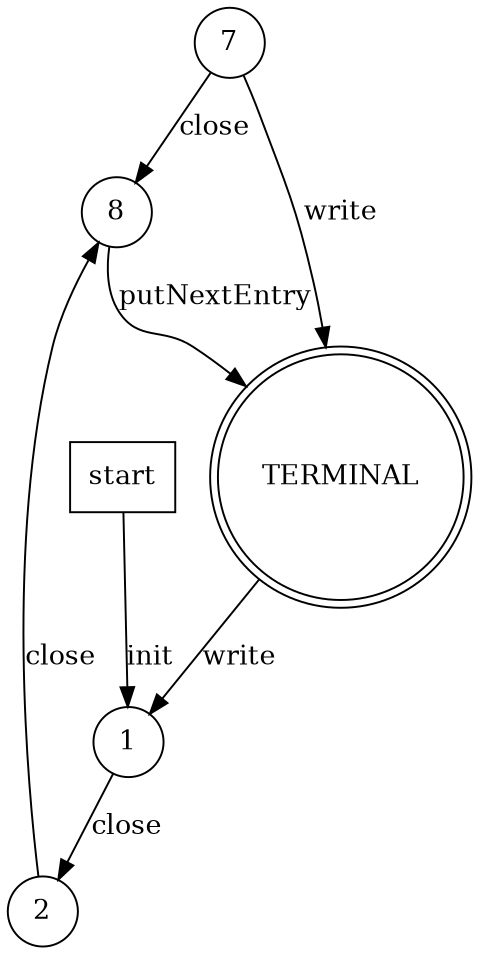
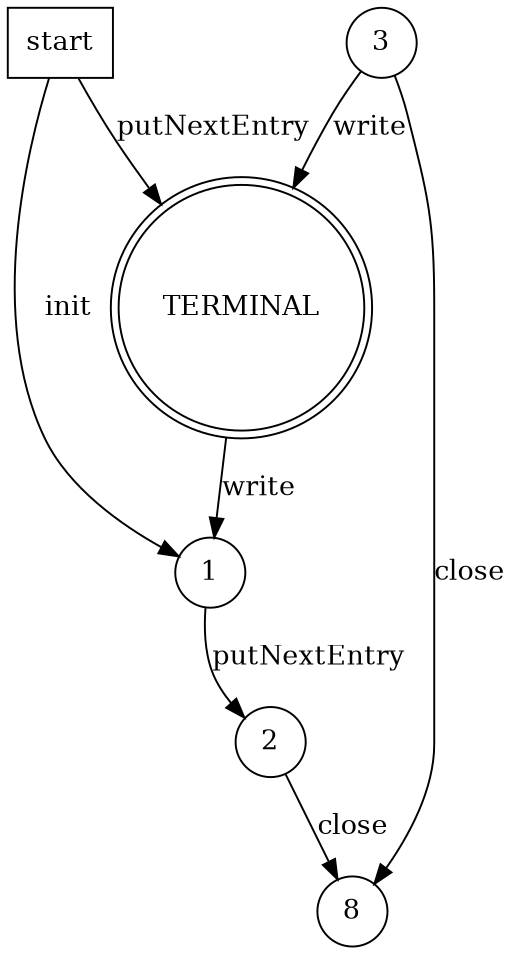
node "7": label "7" -> "3"
edge "8" -> "TERMINAL": now "start" -> "TERMINAL"
edge "1" -> "2": label "close" -> "putNextEntry"
